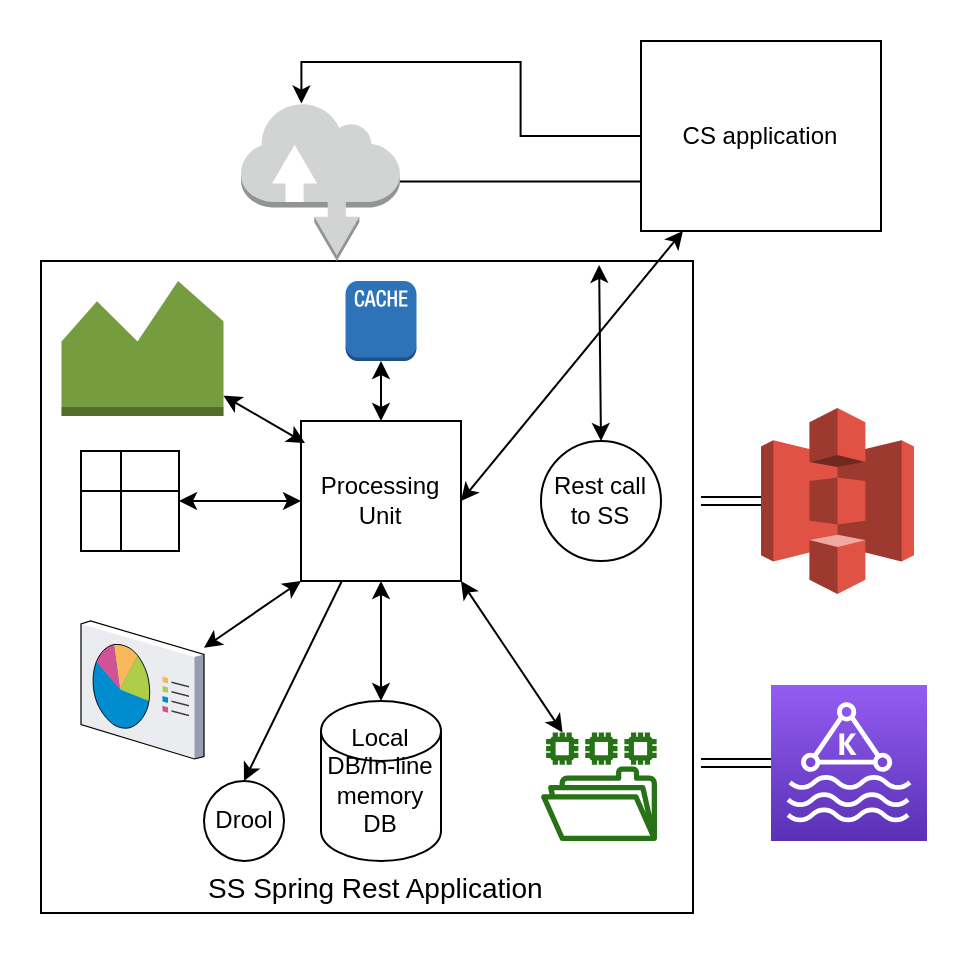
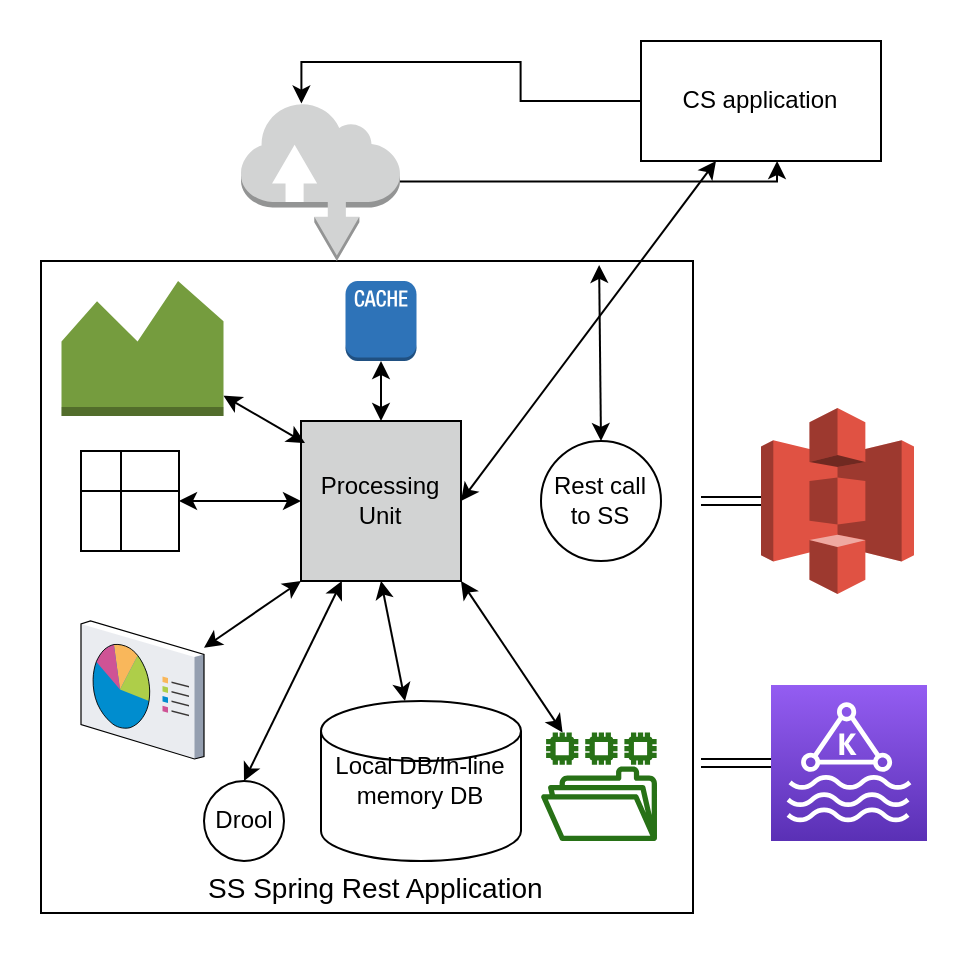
node "CS application": size 240x190 -> 240x120
node "Processing Unit": fillcolor #ffffff -> #d2d3d3
edge "Processing Unit" -> "Drool": arrowhead none -> classic
node "Local DB/In-line memory DB": size 120x160 -> 200x160
